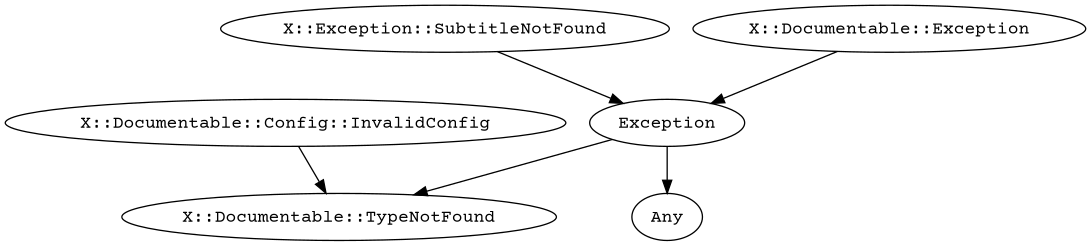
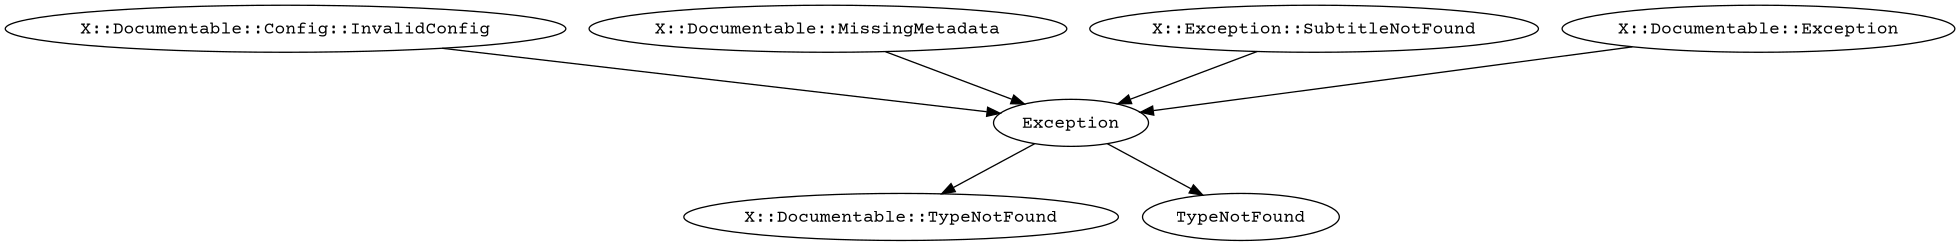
node "X::Documentable::MissingMetadata": added
edge "X::Documentable::Config::InvalidConfig" -> "X::Documentable::TypeNotFound": now "X::Documentable::Config::InvalidConfig" -> "Exception"
node "Any": label "Any" -> "TypeNotFound"
